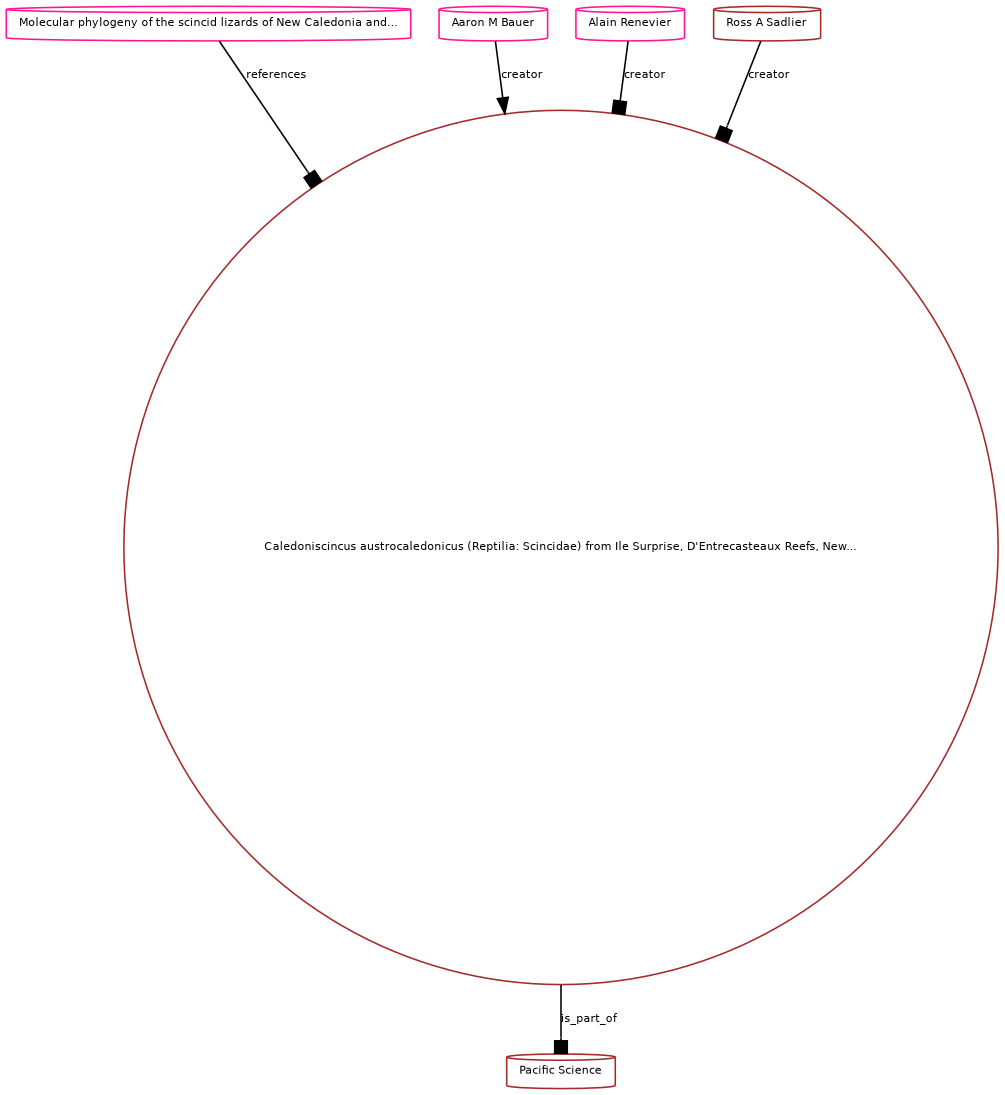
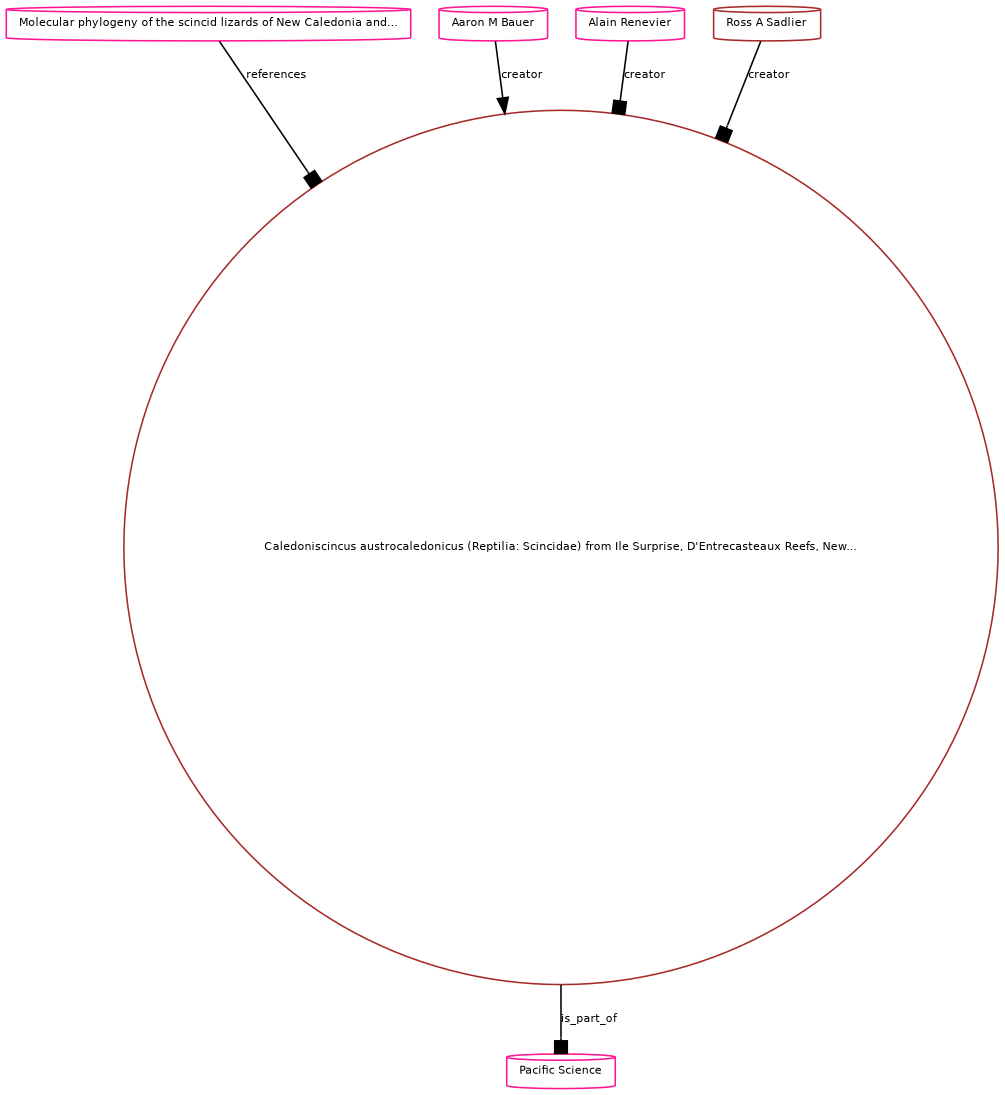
node "Pacific Science": color brown -> deeppink
